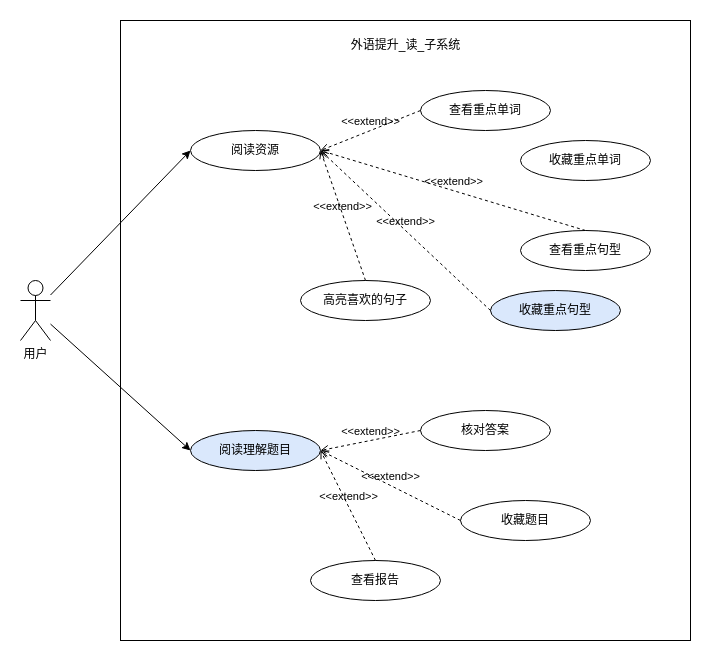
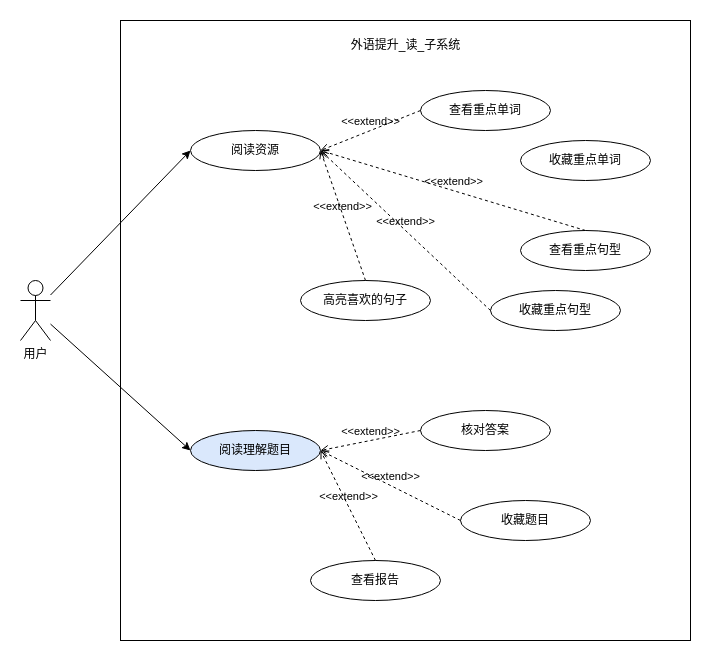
node "收藏重点句型": fillcolor #dae8fc -> #ffffff
